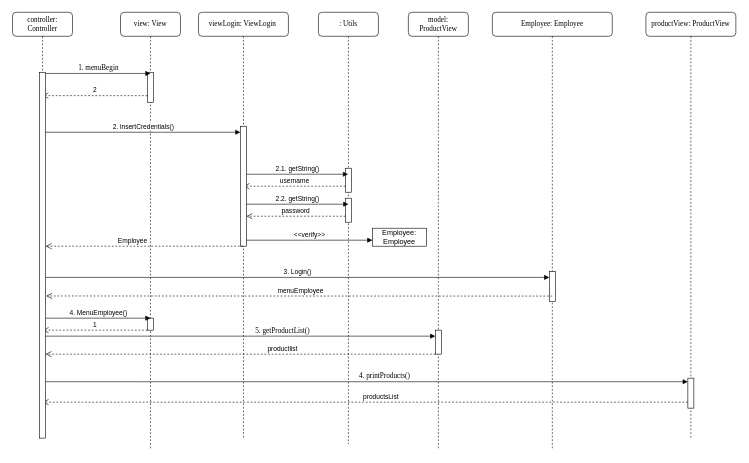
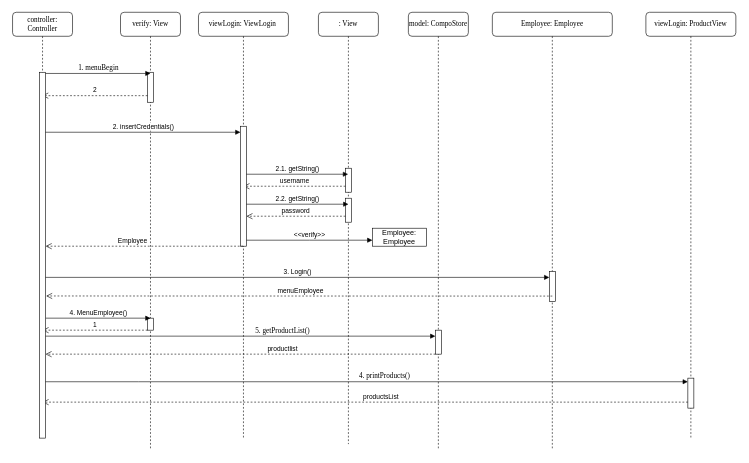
node "view: View": label "view: View" -> "verify: View"
node ": Utils": label ": Utils" -> ": View"
node "model: ProductView": label "model: ProductView" -> "model: CompoStore"
node "productView: ProductView": label "productView: ProductView" -> "viewLogin: ProductView"
